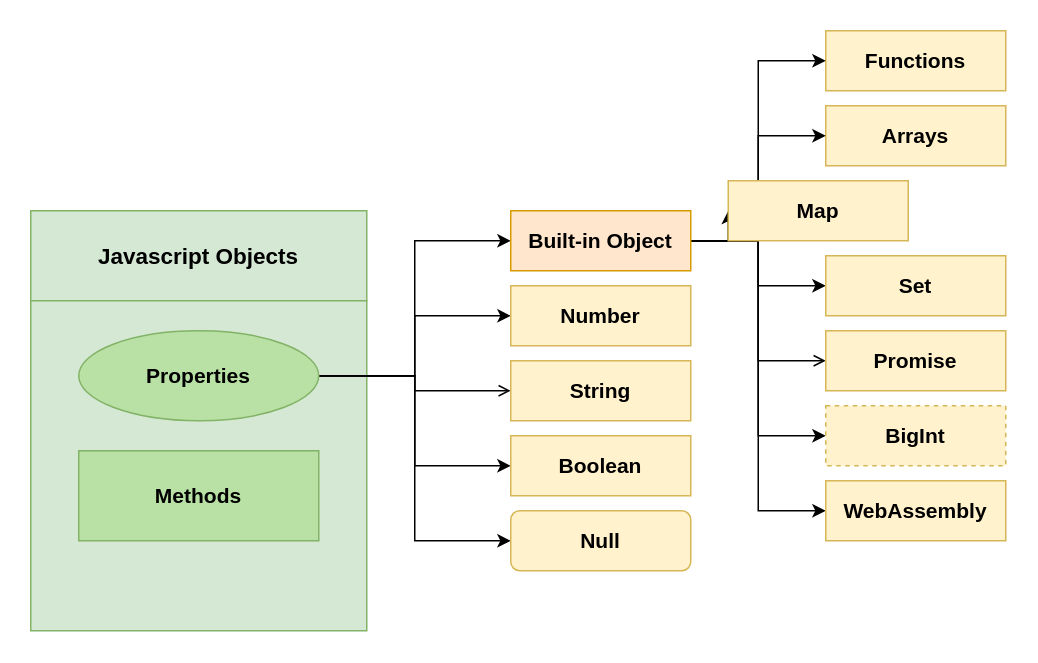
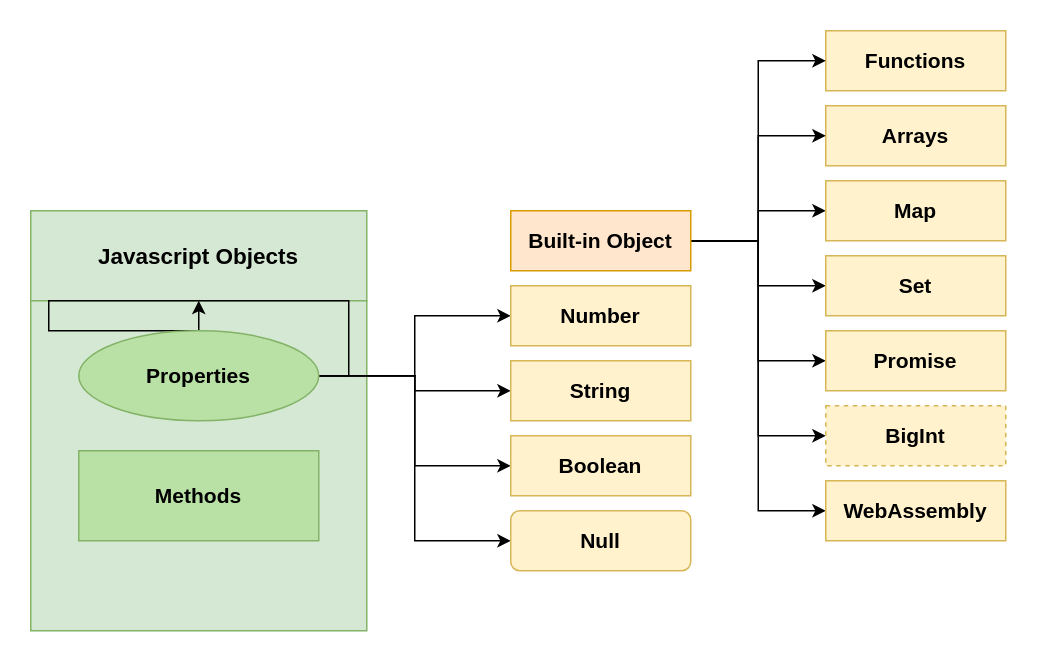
node "Map": moved (818, 211) -> (916, 211)
edge "Properties" -> "Built-in Object": now "Properties" -> "Javascript Objects"
edge "Built-in Object" -> "Promise": arrowhead open -> classic
edge "Properties" -> "String": arrowhead open -> classic
